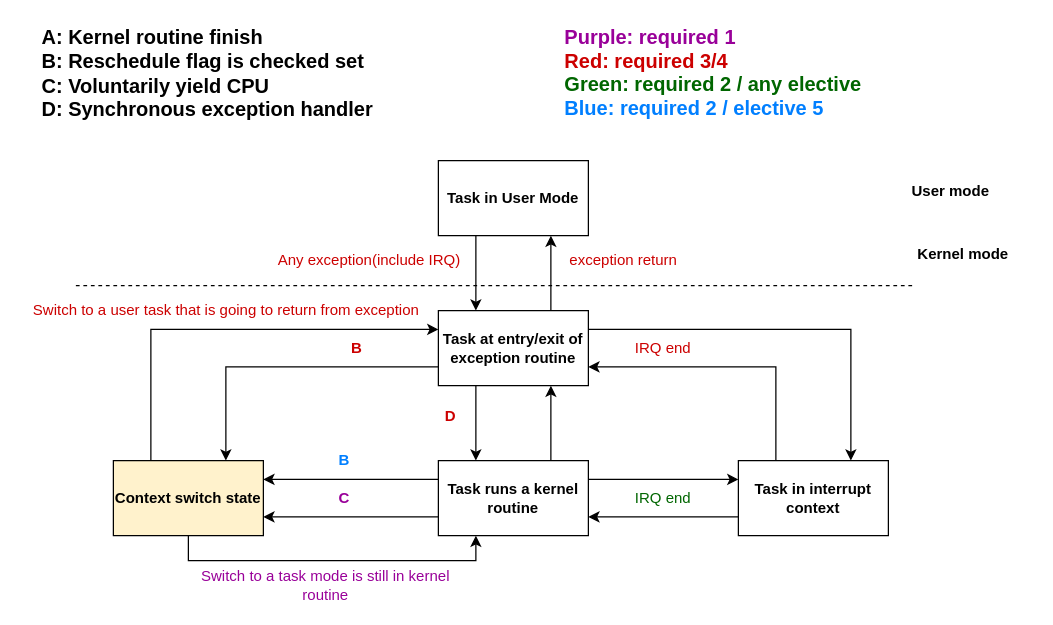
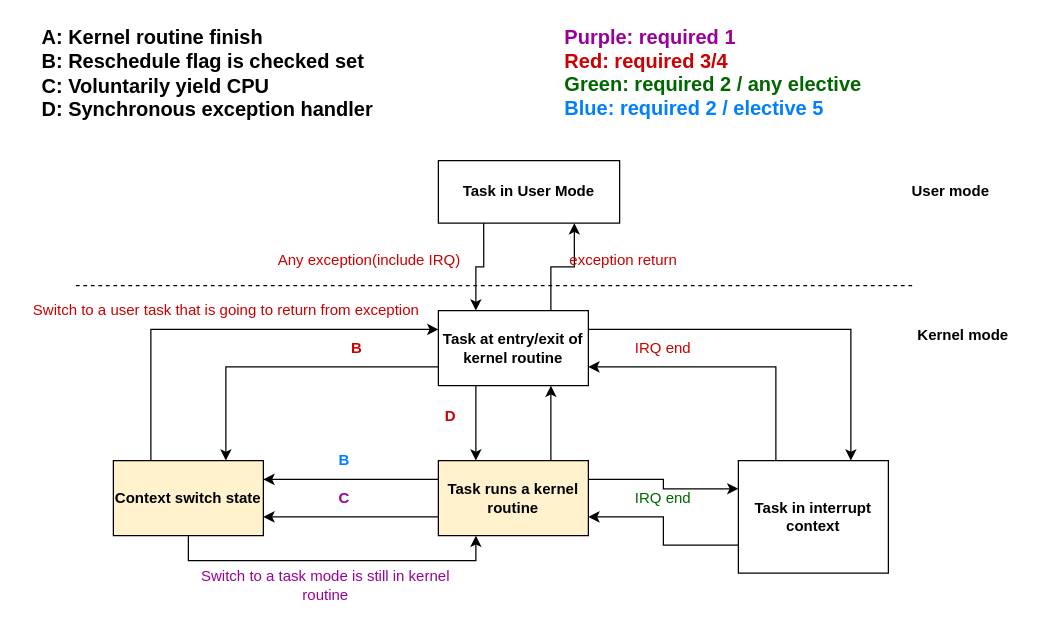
node "Task in User Mode": size 150x75 -> 181x63
node "Kernel mode": moved (963, 254) -> (963, 336)
node "Task at entry/exit of exception routine": label "Task at entry/exit of exception routine" -> "Task at entry/exit of kernel routine"
node "Task runs a kernel routine": fillcolor #ffffff -> #fff2cc
node "Task in interrupt context": size 150x75 -> 150x113
